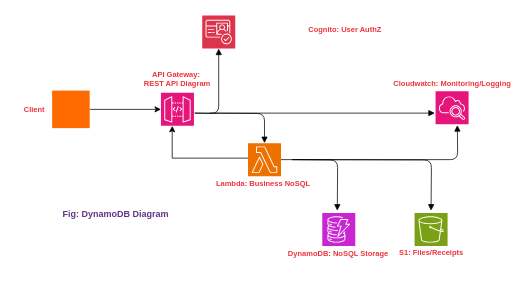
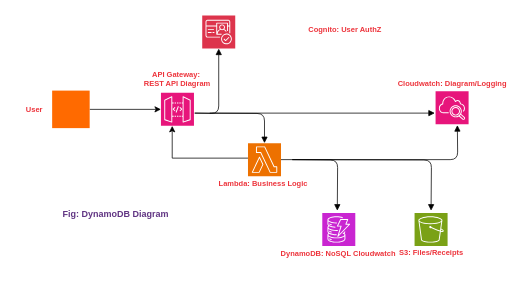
node "Cloudwatch: Monitoring/Logging": label "Cloudwatch: Monitoring/Logging" -> "Cloudwatch: Diagram/Logging"
node "Client": label "Client" -> "User"
node "Lambda: Business NoSQL": label "Lambda: Business NoSQL" -> "Lambda: Business Logic"
node "S1: Files/Receipts": label "S1: Files/Receipts" -> "S3: Files/Receipts"
node "DynamoDB: NoSQL Storage": label "DynamoDB: NoSQL Storage" -> "DynamoDB: NoSQL Cloudwatch"
